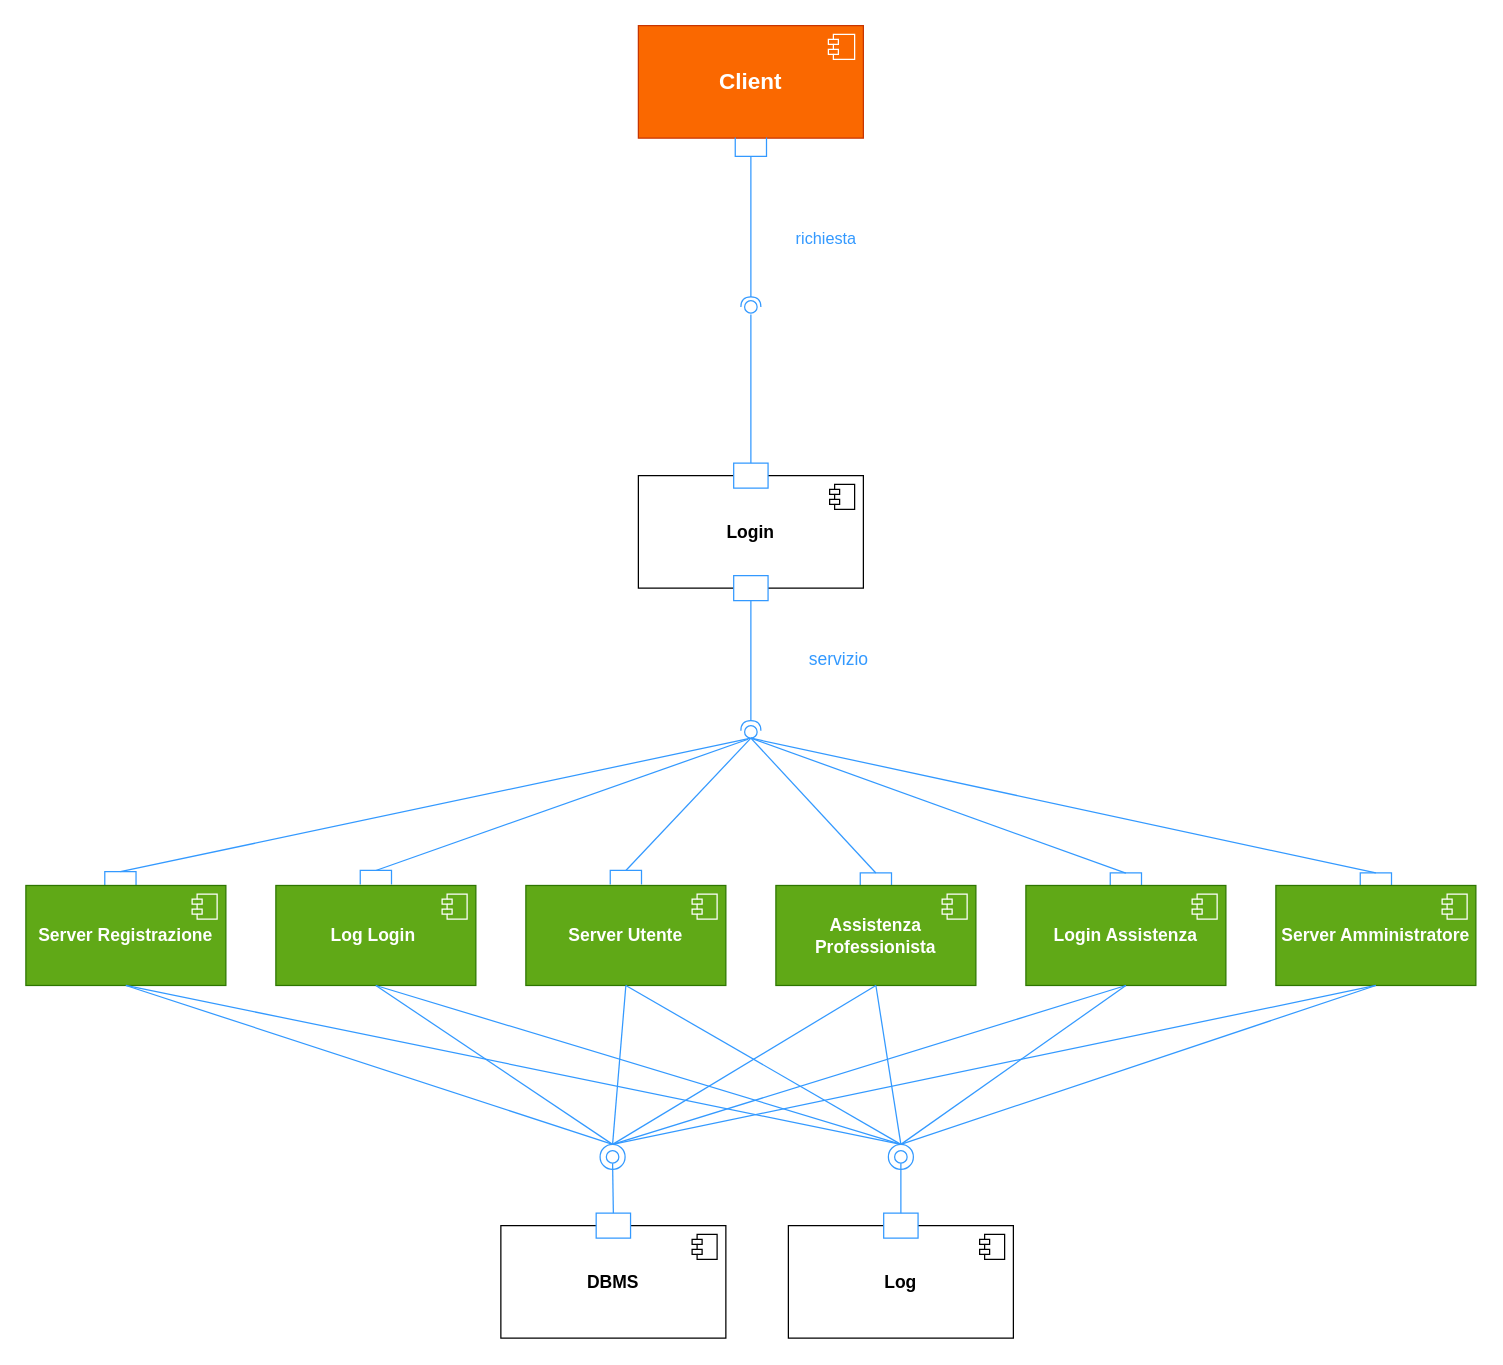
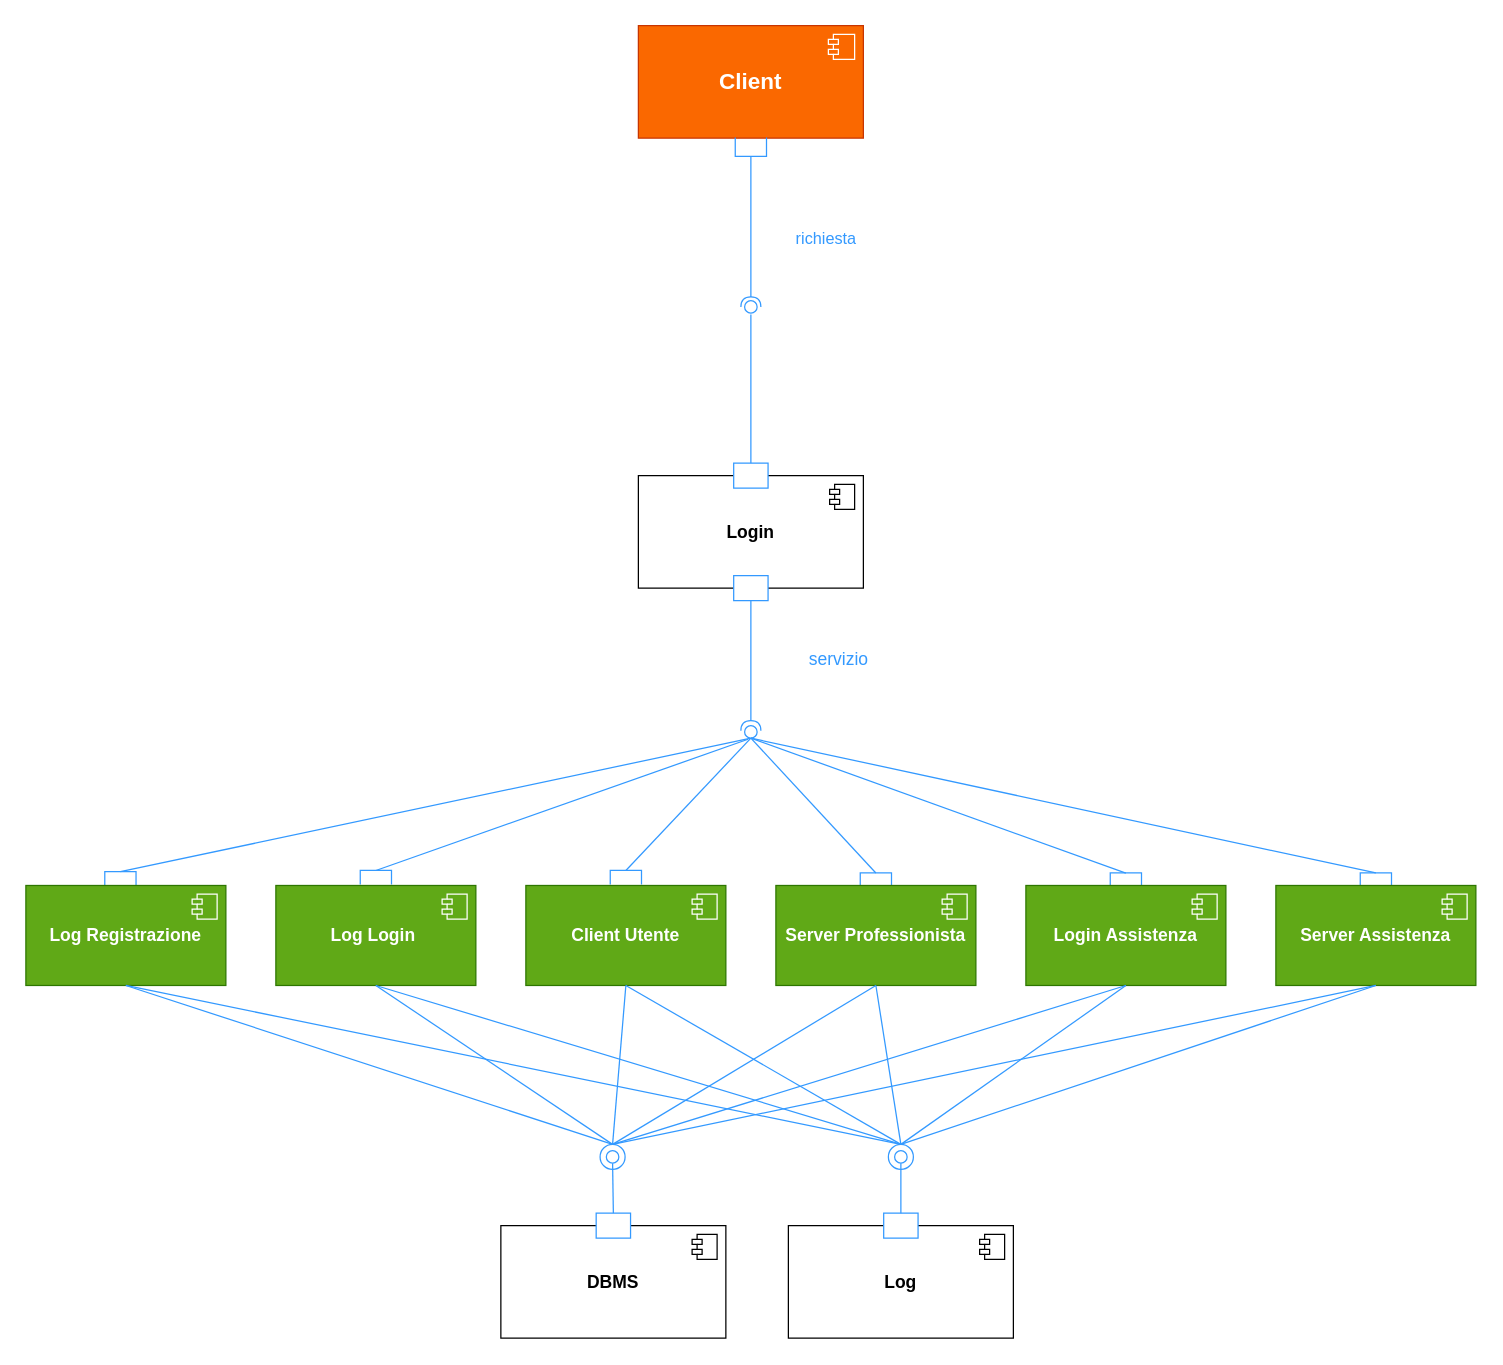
node "Server Registrazione": label "Server Registrazione" -> "Log Registrazione"
node "Server Utente": label "Server Utente" -> "Client Utente"
node "Assistenza Professionista": label "Assistenza Professionista" -> "Server Professionista"
node "Server Amministratore": label "Server Amministratore" -> "Server Assistenza"
